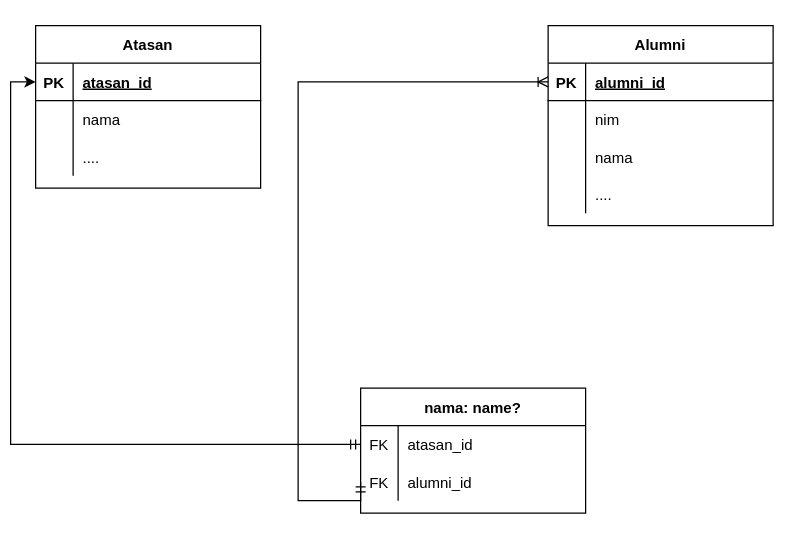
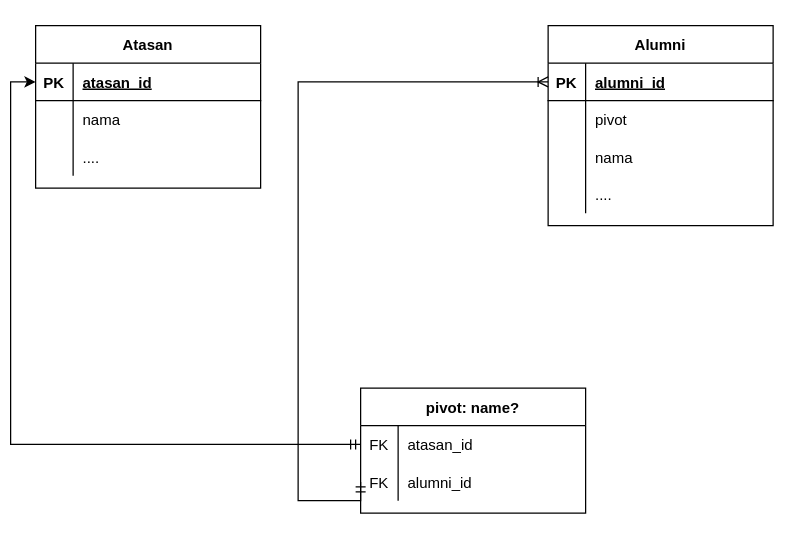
node "nim": label "nim" -> "pivot"
node "nama: name?": label "nama: name?" -> "pivot: name?"
